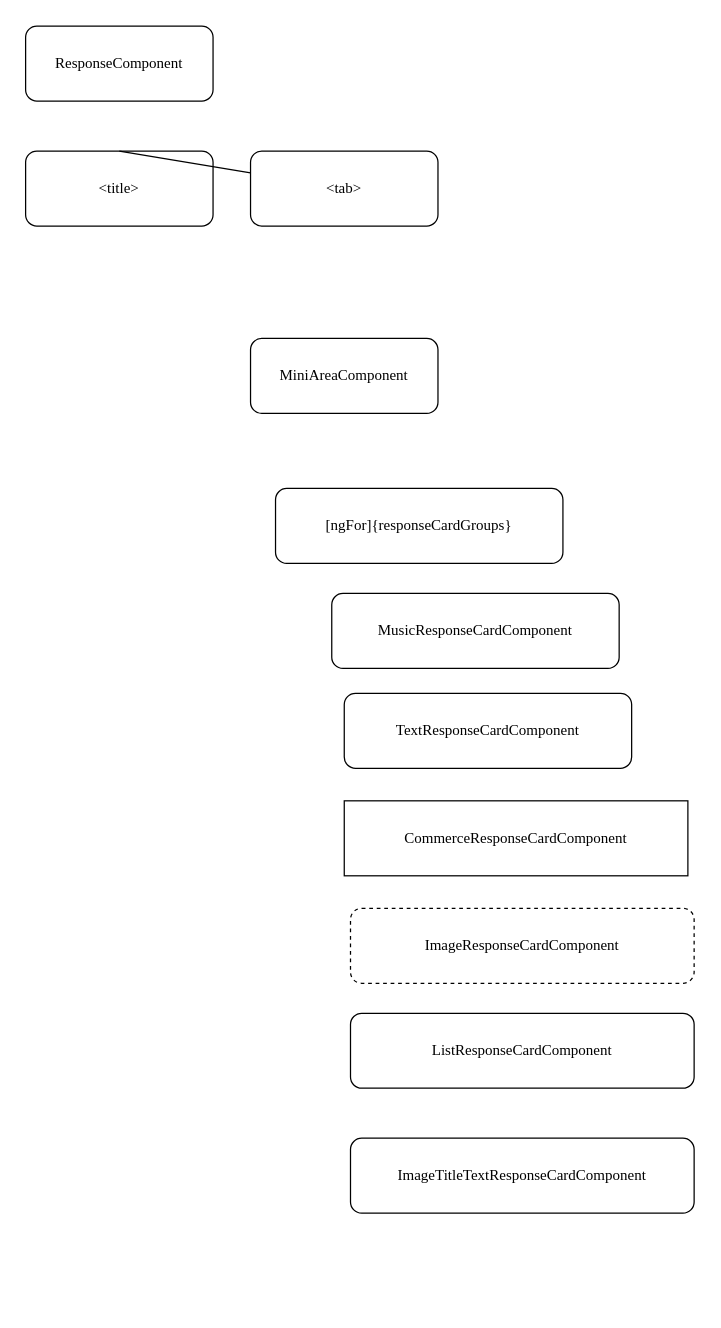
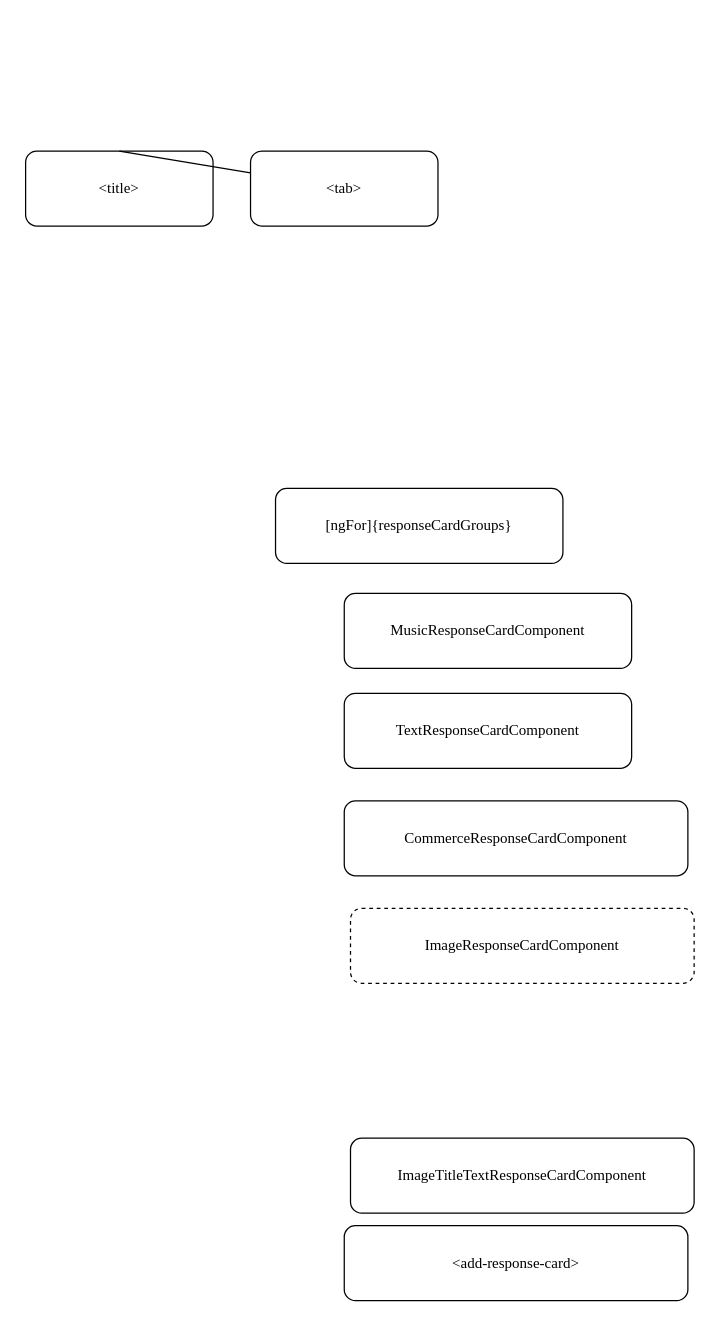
node "ResponseComponent": removed
node "MiniAreaComponent": removed
node "MusicResponseCardComponent": moved (476, 631) -> (488, 631)
node "CommerceResponseCardComponent": shape rectangle -> rounded rectangle
node "ListResponseCardComponent": removed
node "<add-response-card>": added
